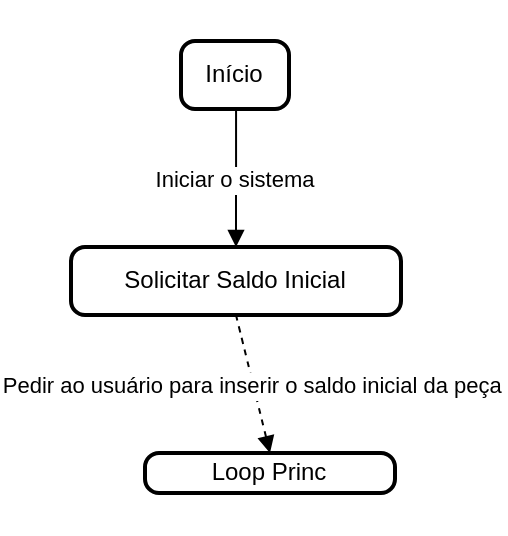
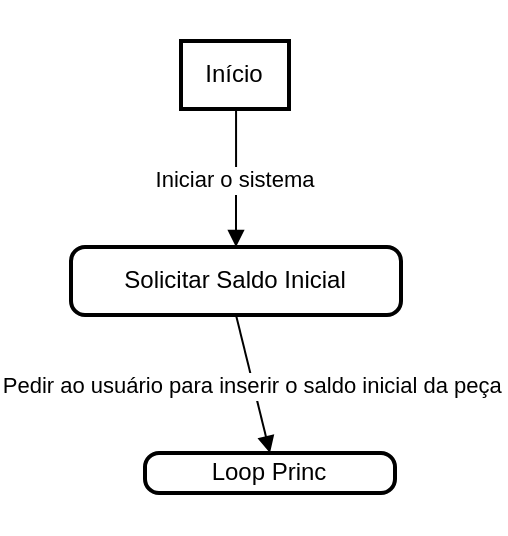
node "Início": shape rounded rectangle -> rectangle
edge "Solicitar Saldo Inicial" -> "Loop Princ": style dashed -> solid
